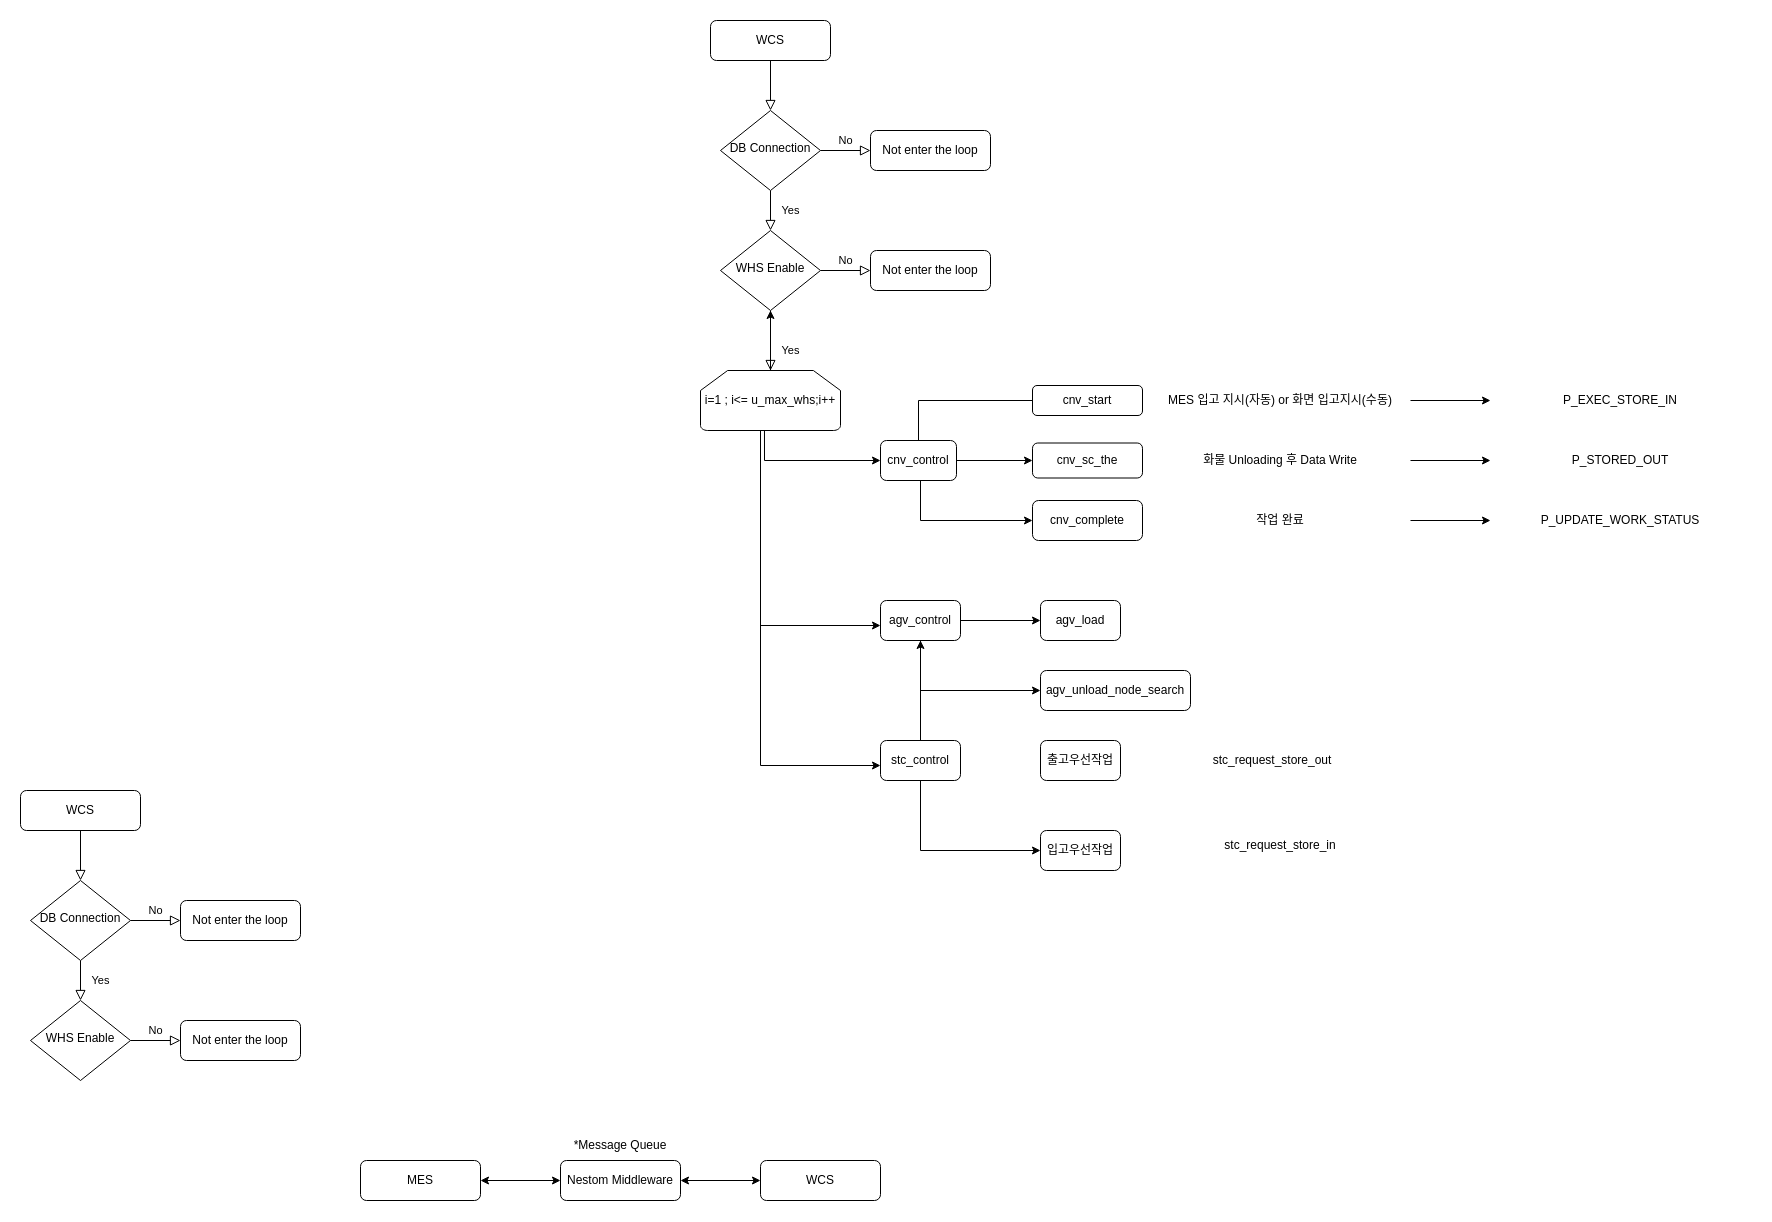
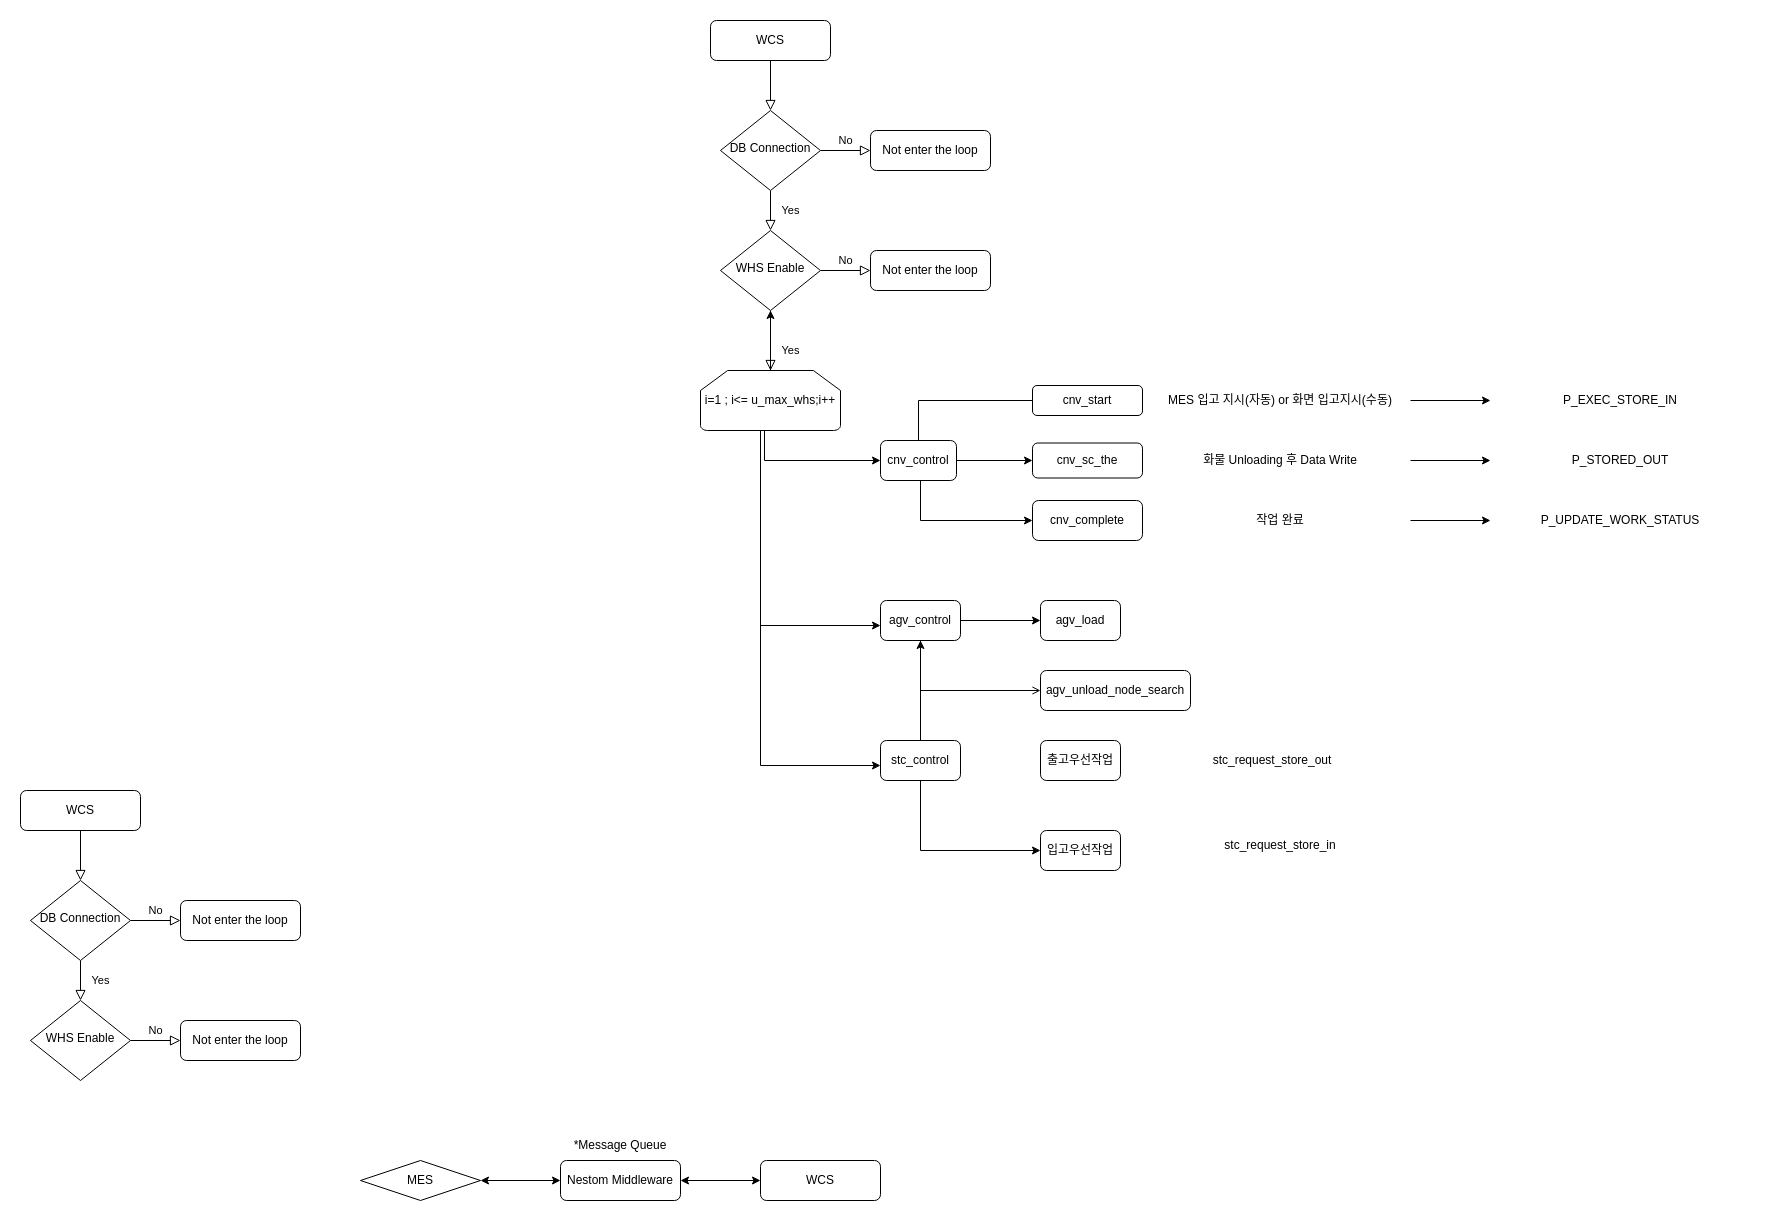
edge "agv_control" -> "agv_unload_node_search": arrowhead classic -> open
node "MES": shape rounded rectangle -> diamond
